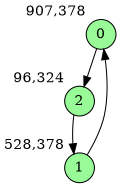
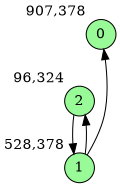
edge "0 907,378" -> "2 96,324": now "1 528,378" -> "2 96,324"
